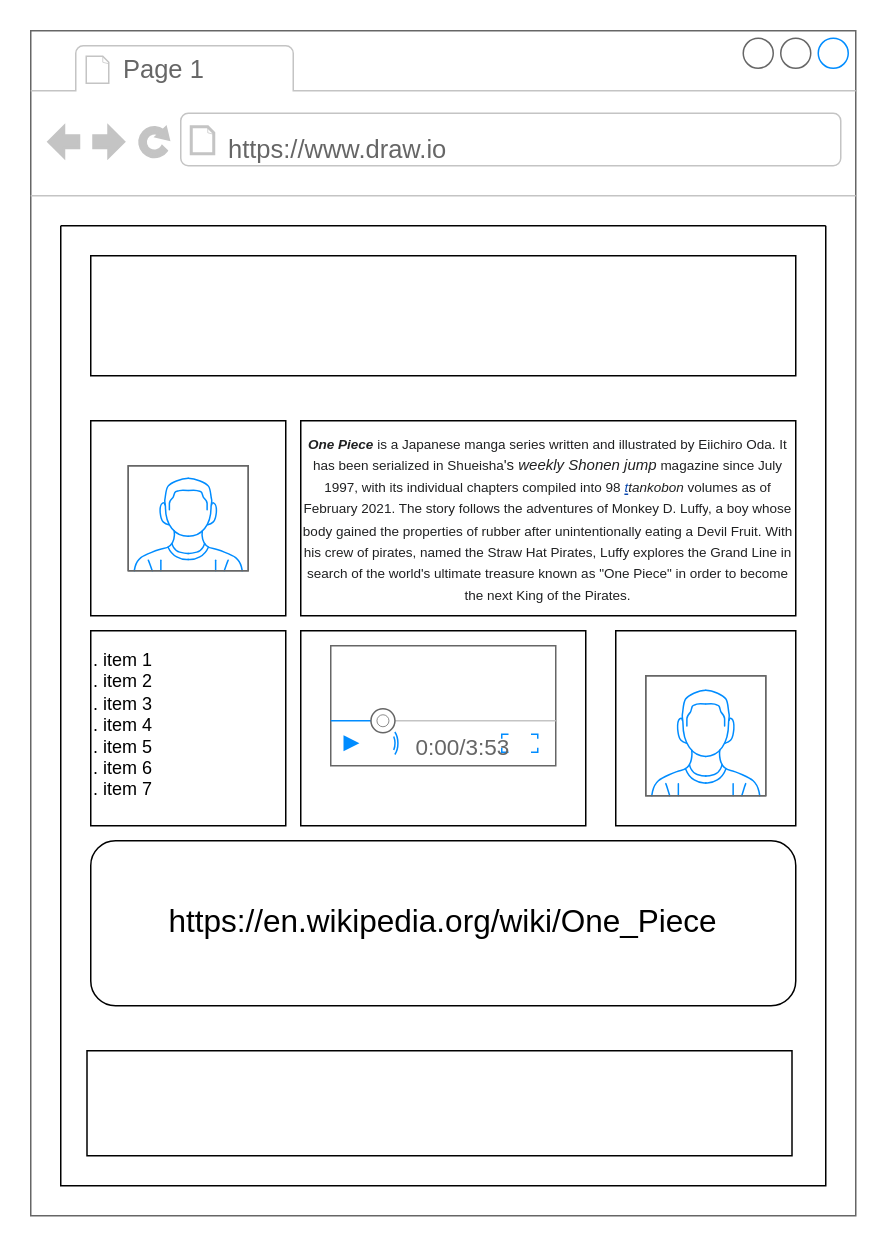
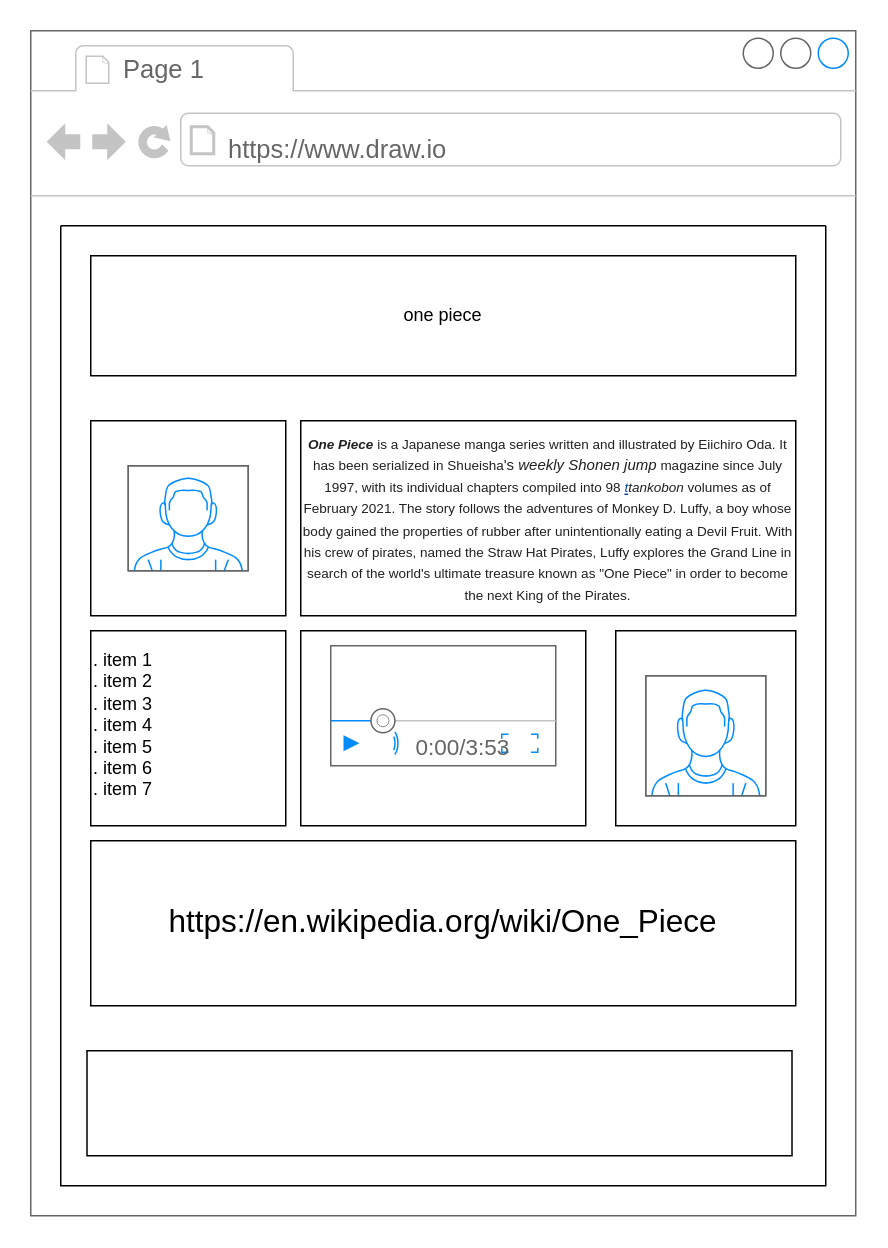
node "one piece": added
node "https://en.wikipedia.org/wiki/One_Piece": shape rounded rectangle -> rectangle
